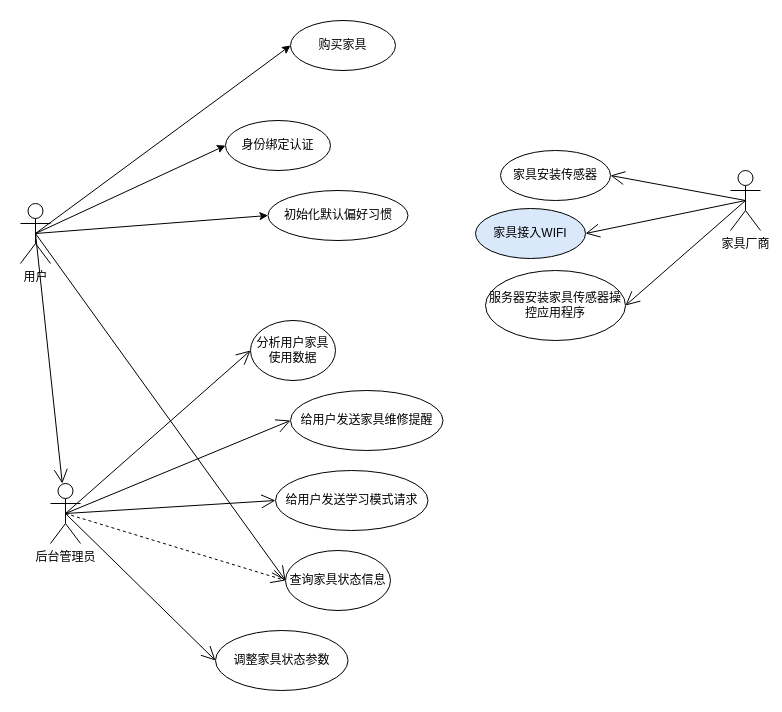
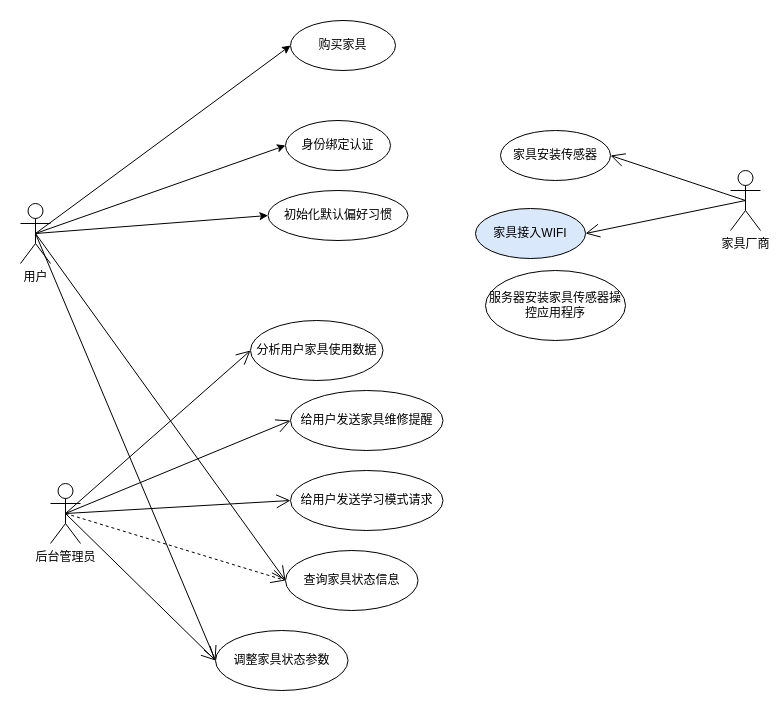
node "身份绑定认证": moved (278, 146) -> (338, 146)
node "家具安装传感器": moved (556, 176) -> (556, 156)
edge "家具厂商" -> "服务器安装家具传感器操控应用程序": removed
node "分析用户家具使用数据": size 85x60 -> 133x60
edge "用户" -> "后台管理员": now "用户" -> "调整家具状态参数"
node "给用户发送学习模式请求": moved (352, 501) -> (367, 501)
node "查询家具状态信息": size 105x60 -> 133x60
